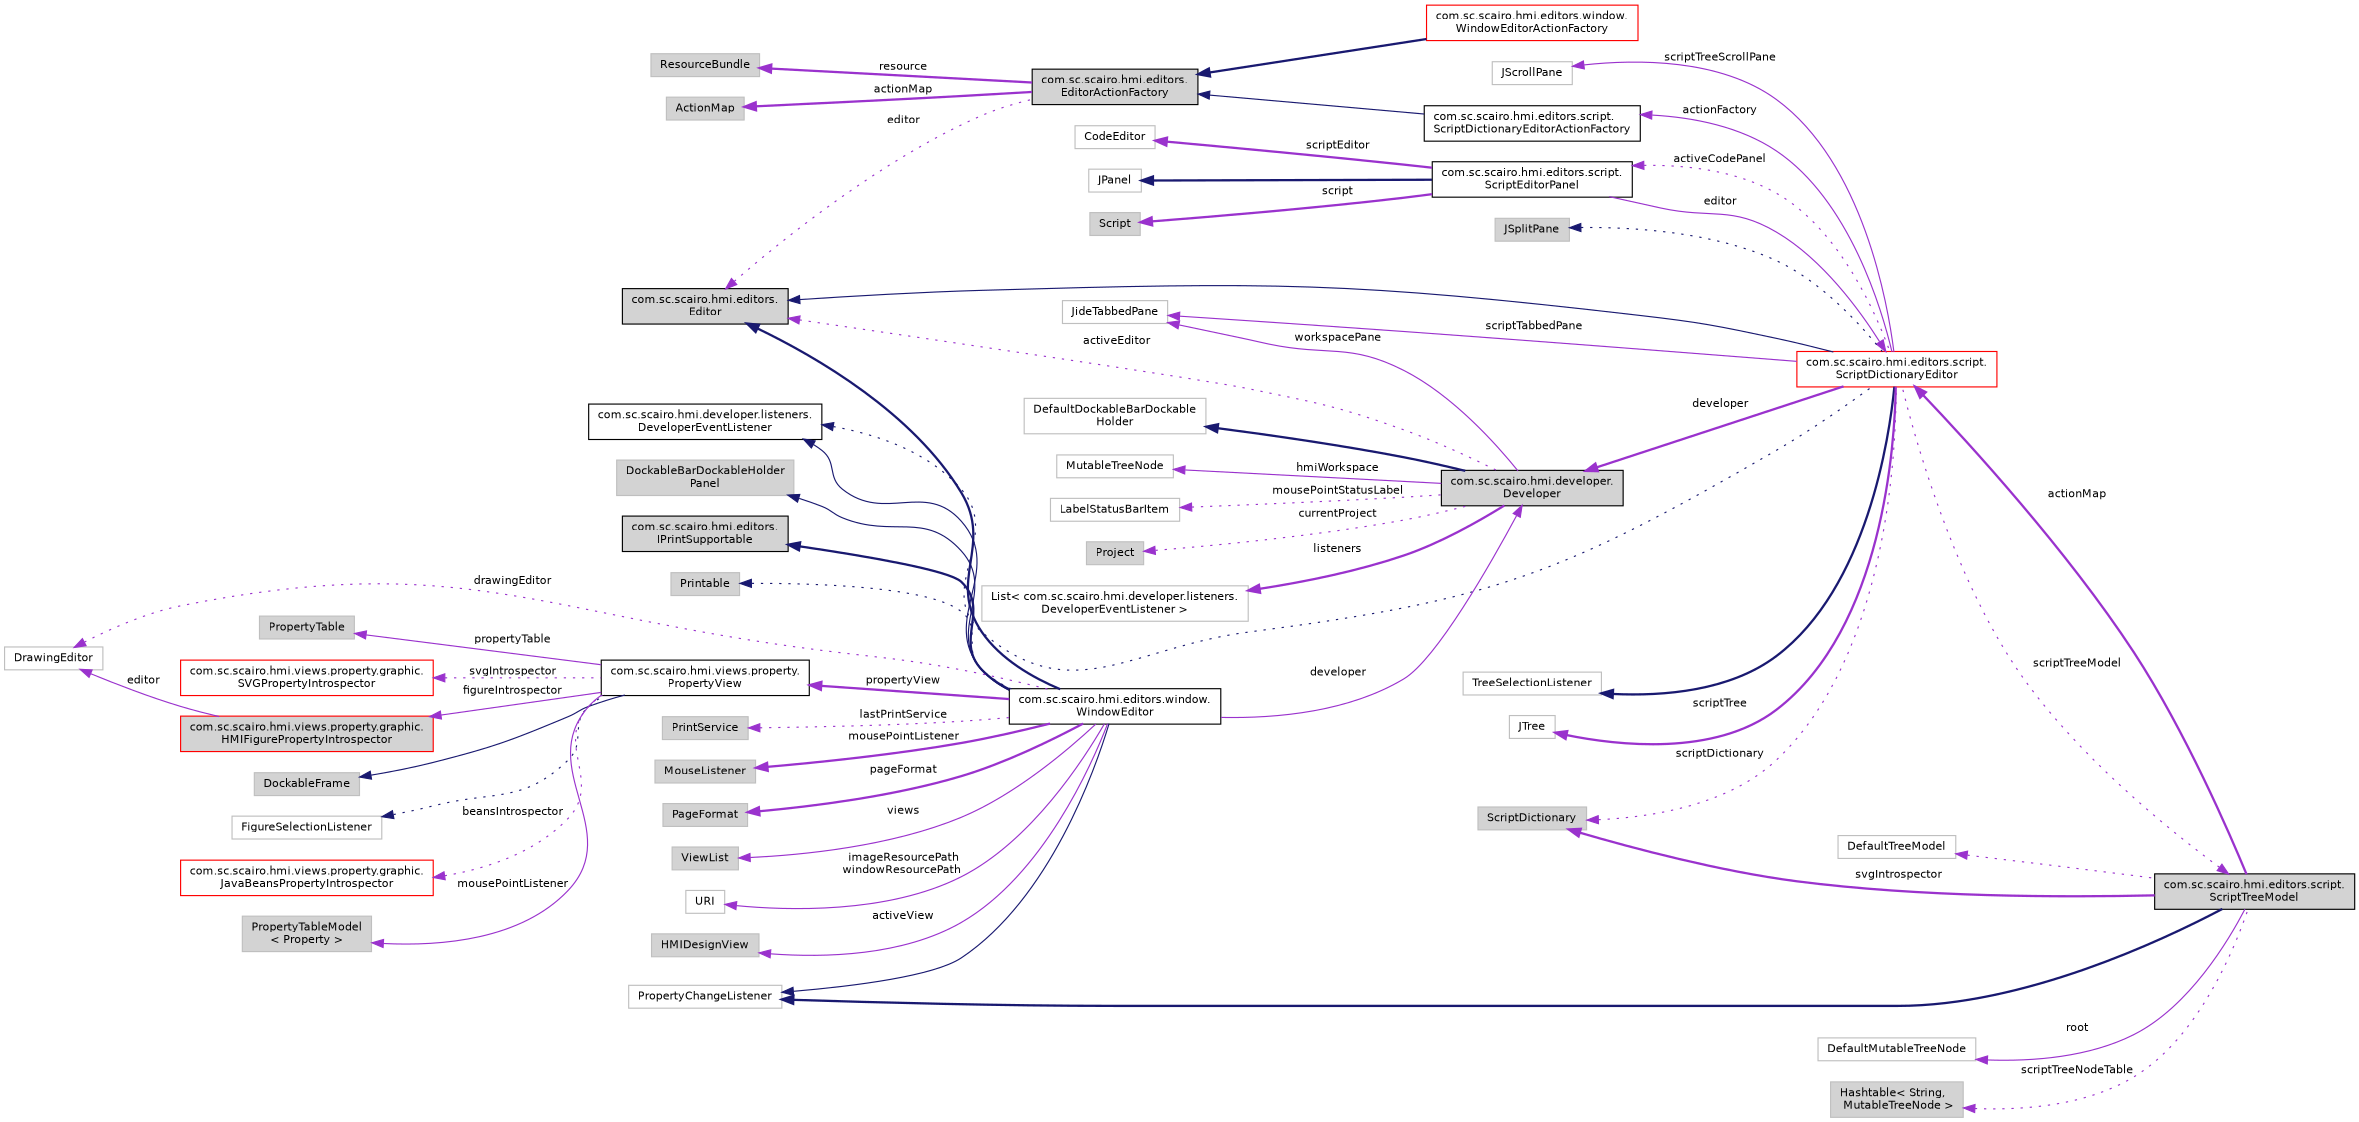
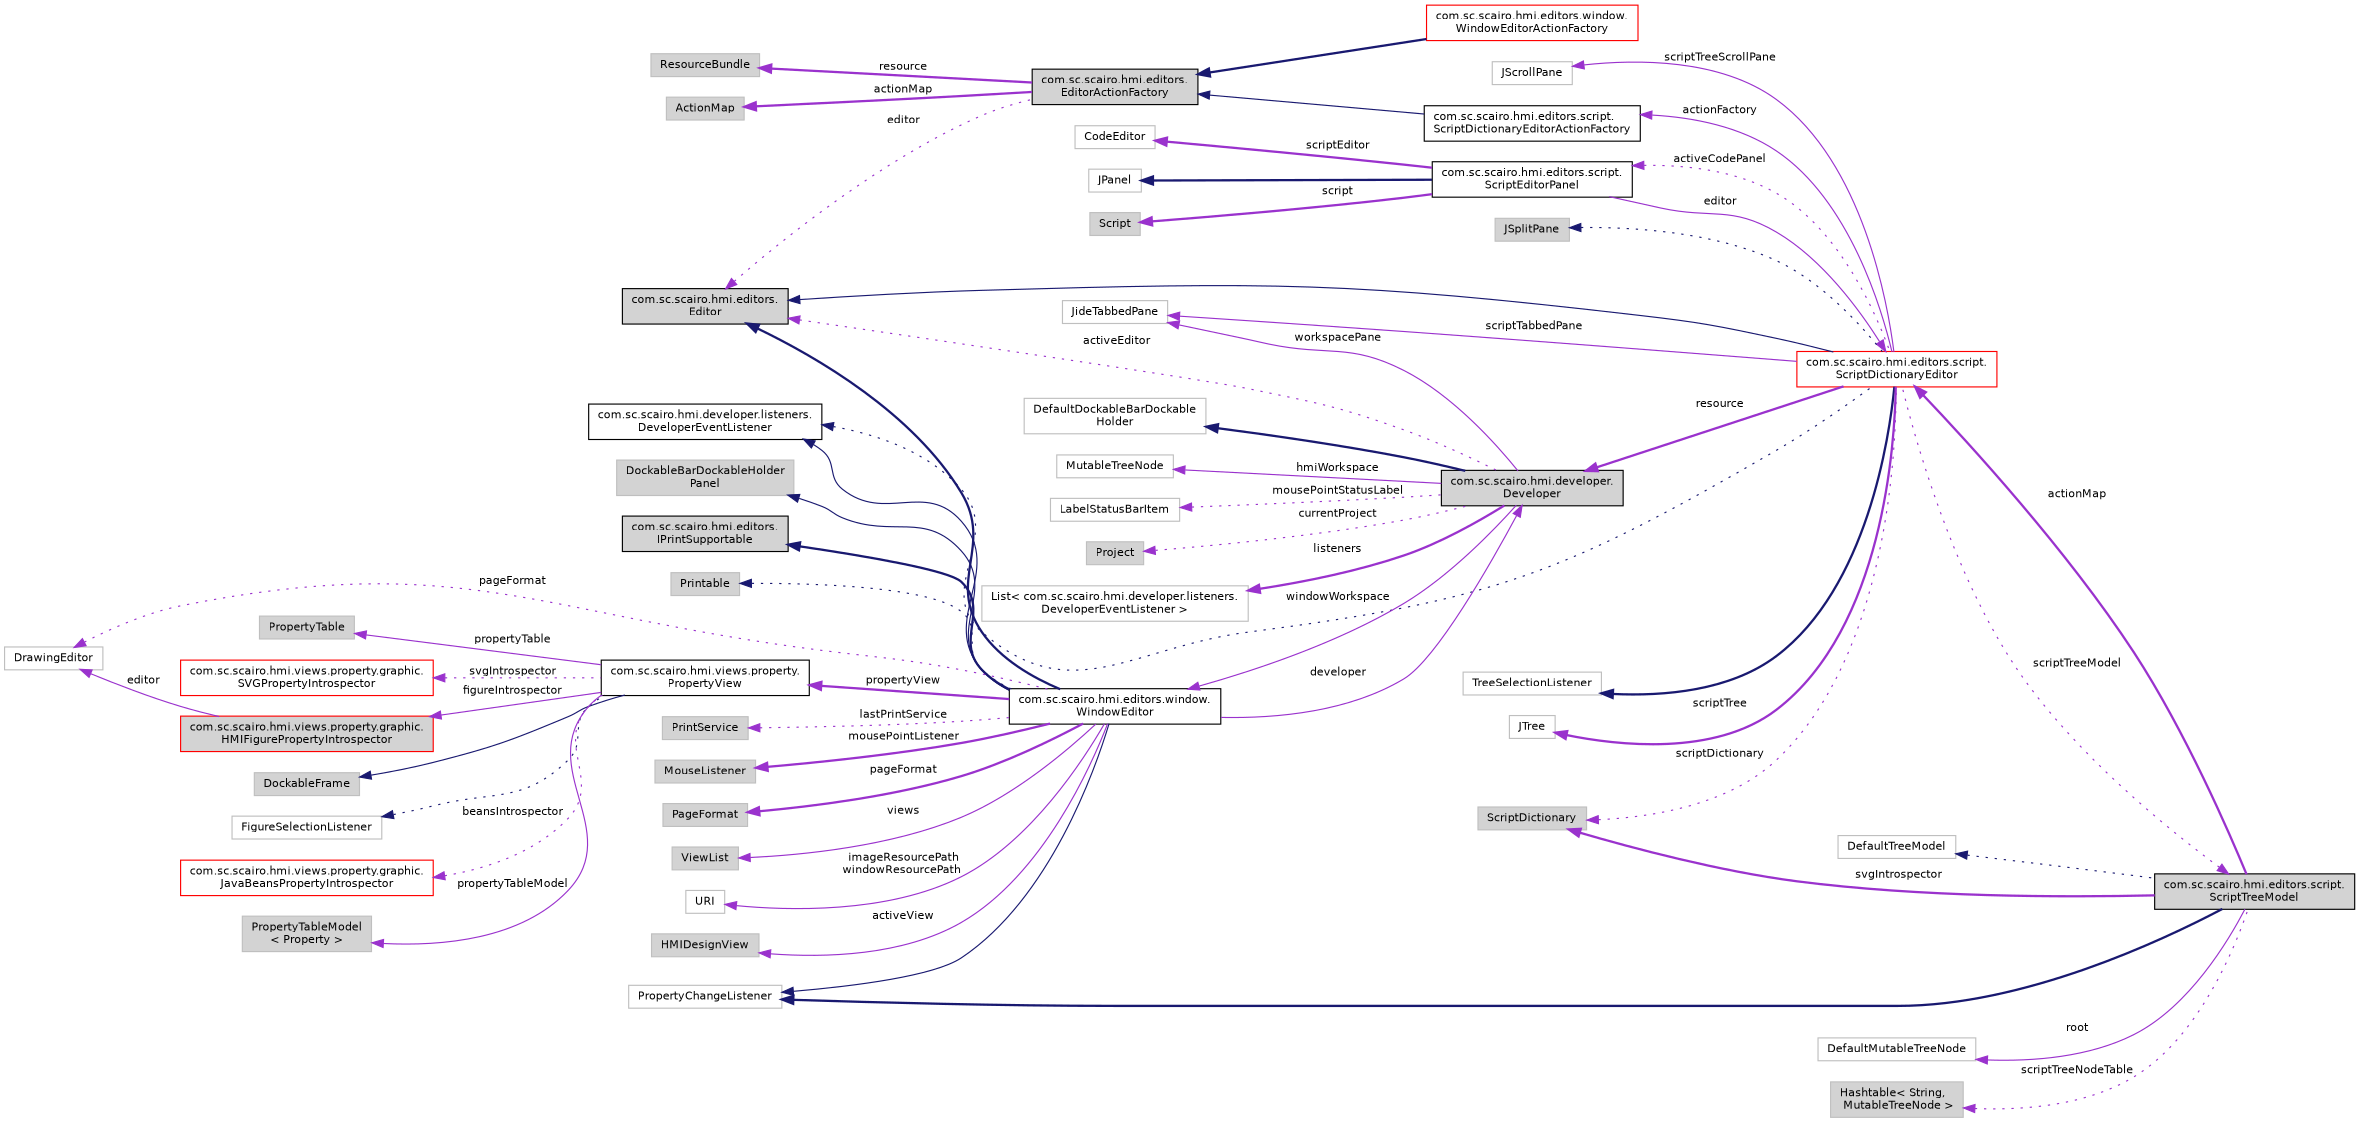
edge "com.sc.scairo.hmi.editors.script. ScriptDictionaryEditor" -> "com.sc.scairo.hmi.developer. Developer": label " developer" -> " resource"
edge "com.sc.scairo.hmi.editors.window. WindowEditor" -> "DrawingEditor": label " drawingEditor" -> " pageFormat"
edge "com.sc.scairo.hmi.developer. Developer" -> "com.sc.scairo.hmi.editors.window. WindowEditor": added, label "windowWorkspace"
edge "com.sc.scairo.hmi.editors.script. ScriptTreeModel" -> "DefaultTreeModel": color darkorchid3 -> midnightblue
edge "com.sc.scairo.hmi.views.property. PropertyView" -> "PropertyTableModel < Property >": label " mousePointListener" -> " propertyTableModel"
